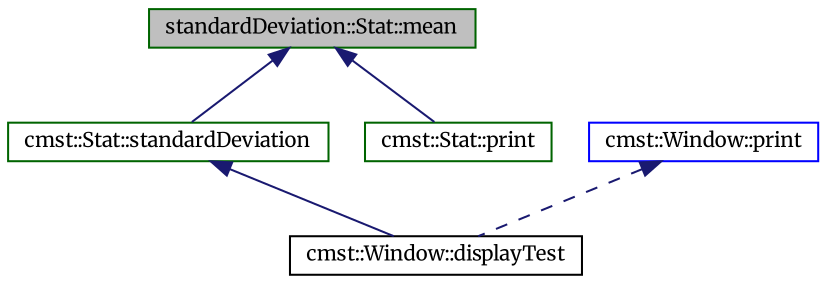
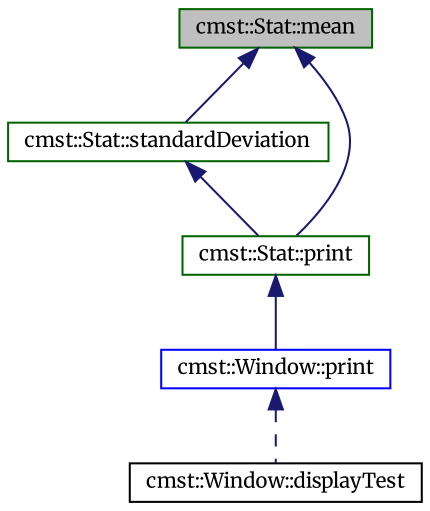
node "standardDeviation::Stat::mean": label "standardDeviation::Stat::mean" -> "cmst::Stat::mean"
edge "cmst::Window::displayTest" -> "cmst::Stat::standardDeviation": now "cmst::Stat::print" -> "cmst::Stat::standardDeviation"
edge "cmst::Window::print" -> "cmst::Stat::print": added
